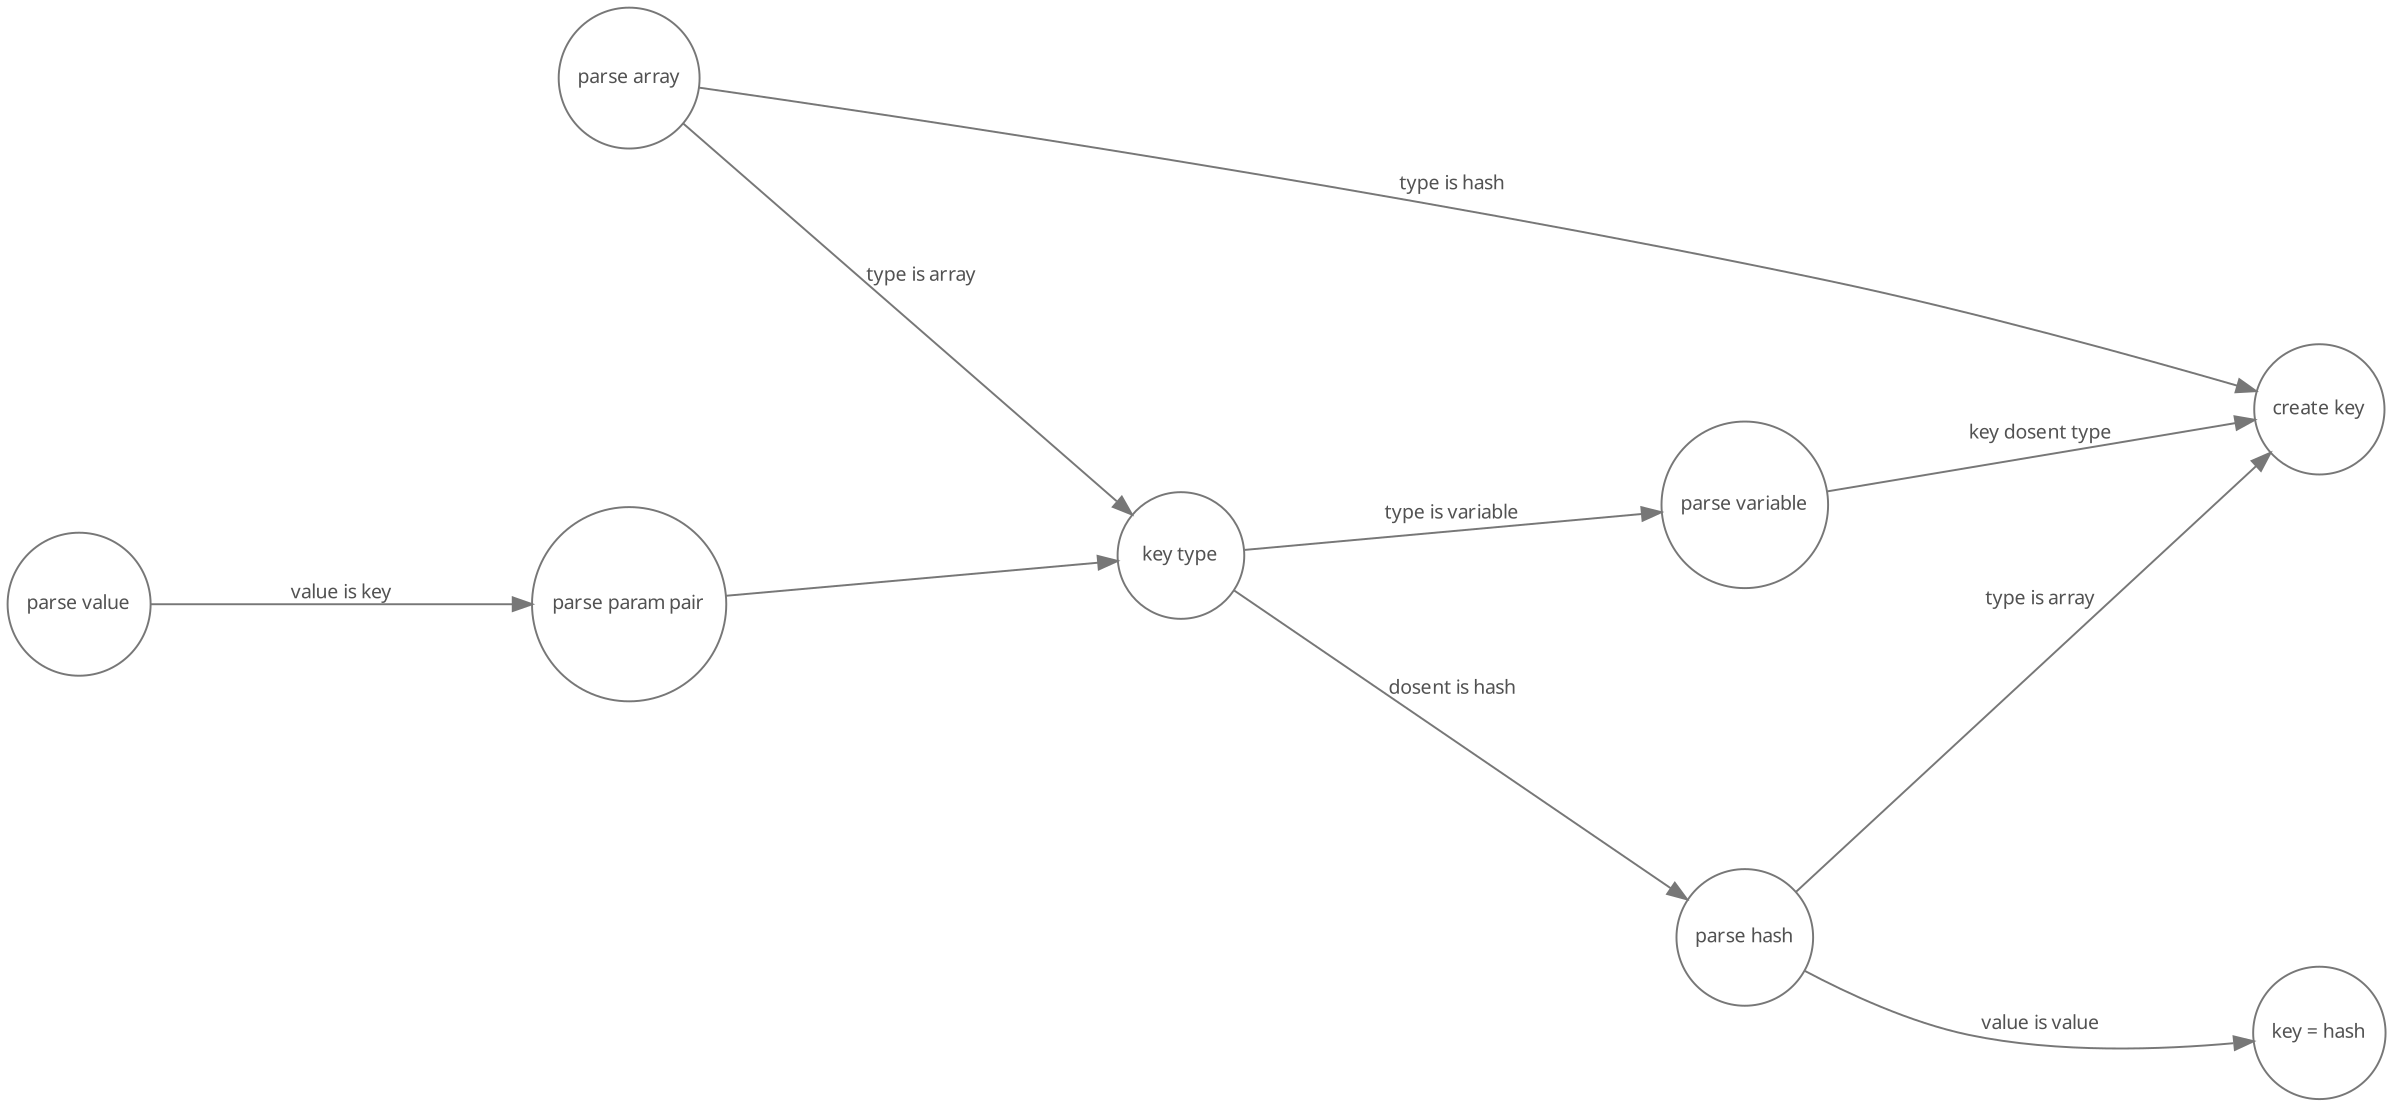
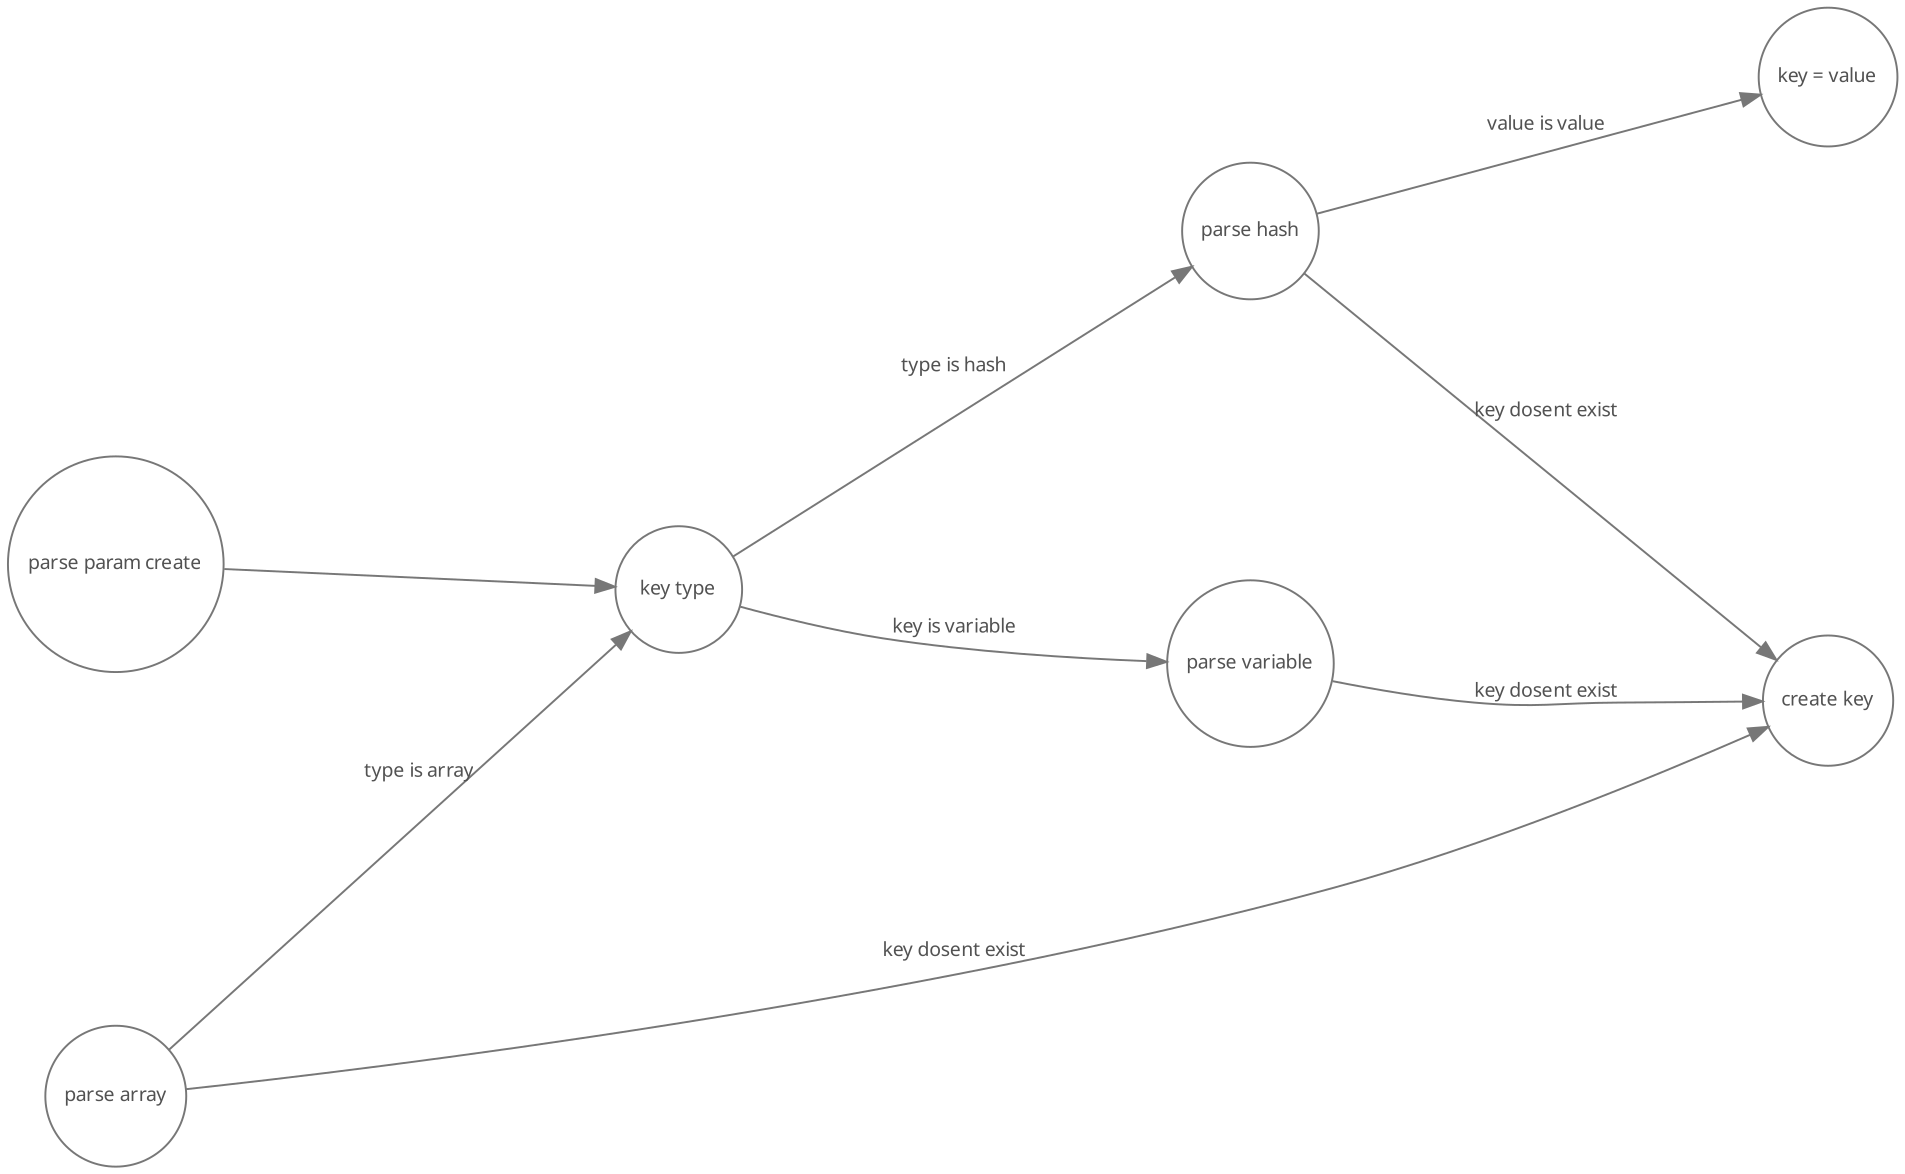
edge "parse array" -> "create key": label "type is hash" -> "key dosent exist"
edge "parse variable" -> "create key": label "key dosent type" -> "key dosent exist"
edge "key type" -> "parse variable": label "type is variable" -> "key is variable"
edge "parse hash" -> "create key": label "type is array" -> "key dosent exist"
node "parse value": removed
node "parse param pair": label "parse param pair" -> "parse param create"
edge "key type" -> "parse hash": label "dosent is hash" -> "type is hash"
node "key = hash": label "key = hash" -> "key = value"
